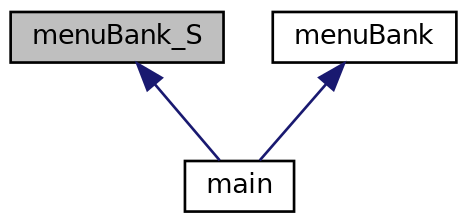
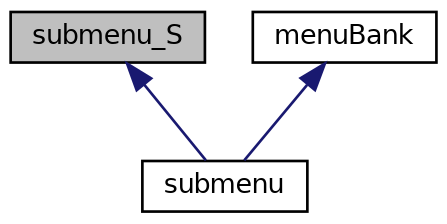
node "menuBank_S": label "menuBank_S" -> "submenu_S"
node "main": label "main" -> "submenu"
